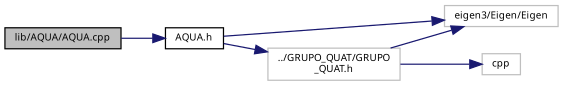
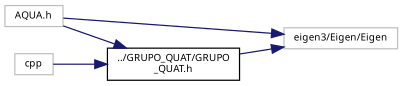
node "lib/AQUA/AQUA.cpp": removed
node "AQUA.h": color black -> grey75
node "../GRUPO_QUAT/GRUPO _QUAT.h": color grey75 -> black
edge "../GRUPO_QUAT/GRUPO _QUAT.h" -> "cpp": reversed
